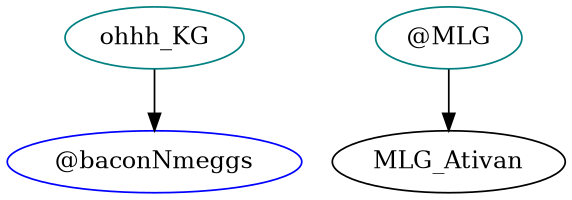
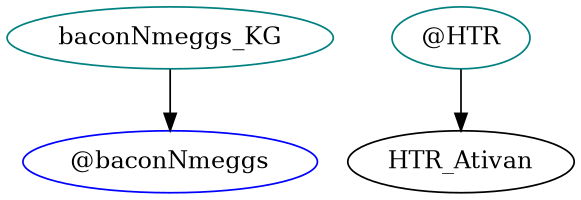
node "ohhh_KG": label "ohhh_KG" -> "baconNmeggs_KG"
node "@MLG": label "@MLG" -> "@HTR"
node "MLG_Ativan": label "MLG_Ativan" -> "HTR_Ativan"
